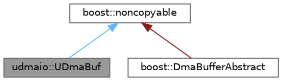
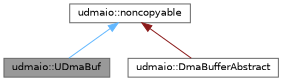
node "boost::noncopyable": label "boost::noncopyable" -> "udmaio::noncopyable"
node "boost::DmaBufferAbstract": label "boost::DmaBufferAbstract" -> "udmaio::DmaBufferAbstract"
